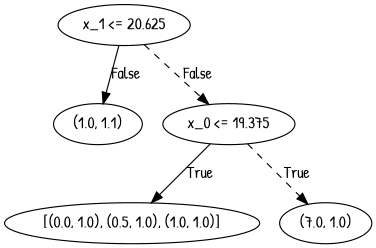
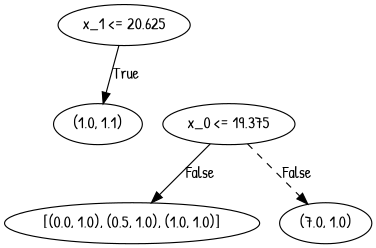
edge "x_1 <= 20.625" -> "x_0 <= 19.375": removed, label "False"
edge "x_1 <= 20.625" -> "(1.0, 1.1)": label "False" -> "True"
edge "x_0 <= 19.375" -> "[(0.0, 1.0), (0.5, 1.0), (1.0, 1.0)]": label "True" -> "False"
edge "x_0 <= 19.375" -> "(7.0, 1.0)": label "True" -> "False"
